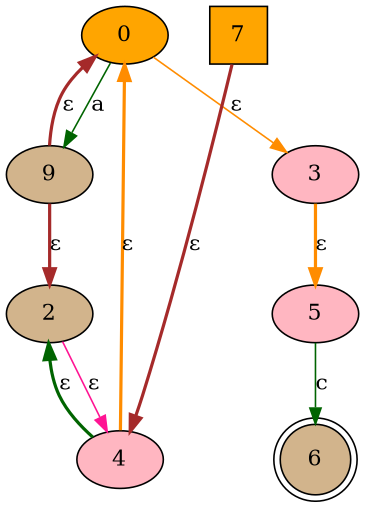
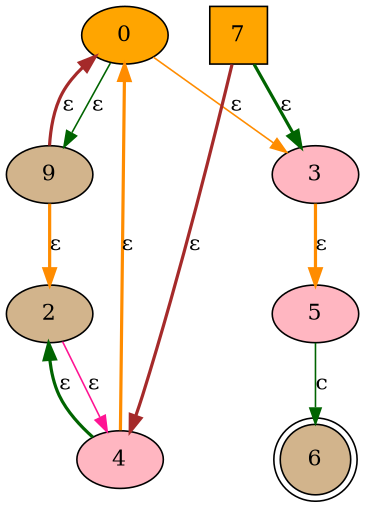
edge "7" -> "3": added, label "ɛ"
edge "0" -> "9": label "a" -> "ɛ"
edge "9" -> "2": color brown -> darkorange
